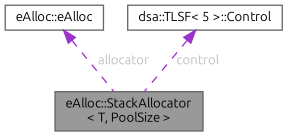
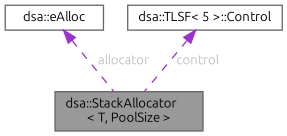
node "eAlloc::eAlloc": label "eAlloc::eAlloc" -> "dsa::eAlloc"
node "eAlloc::StackAllocator < T, PoolSize >": label "eAlloc::StackAllocator < T, PoolSize >" -> "dsa::StackAllocator < T, PoolSize >"
